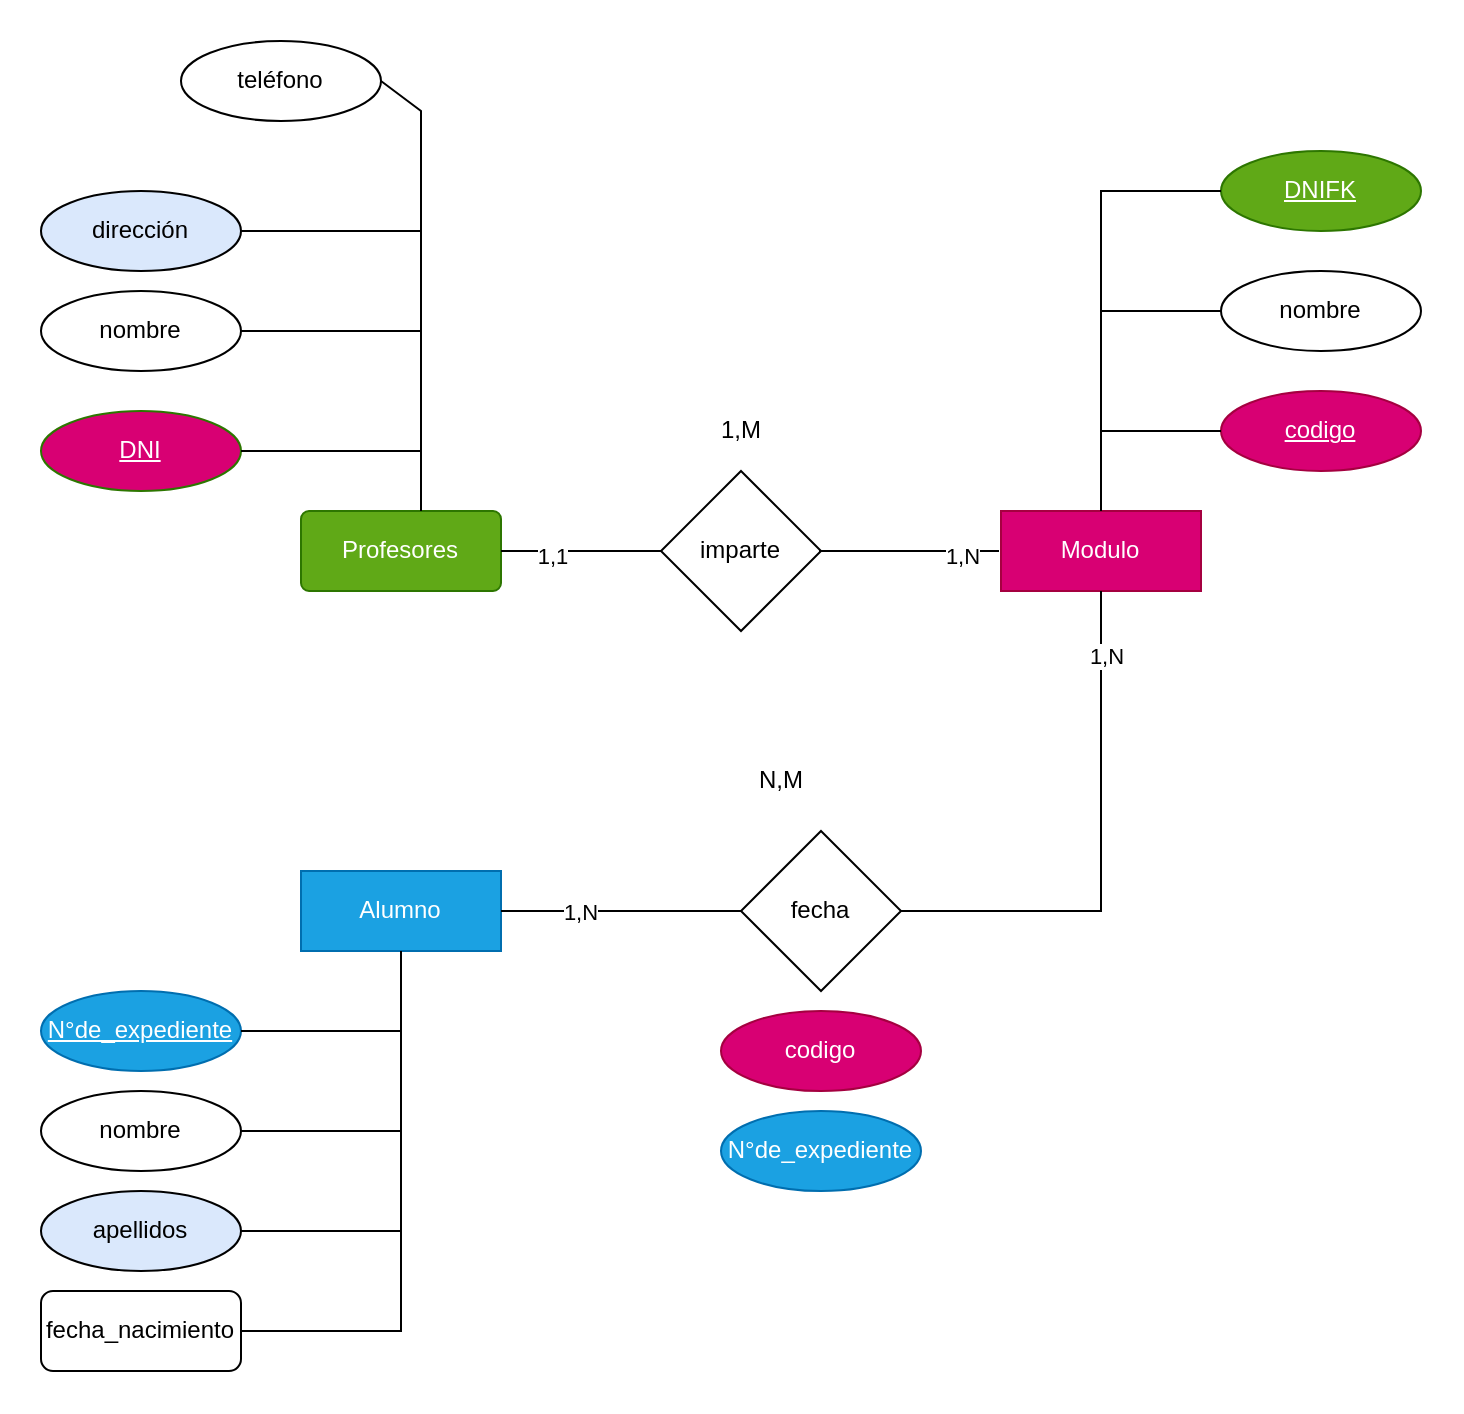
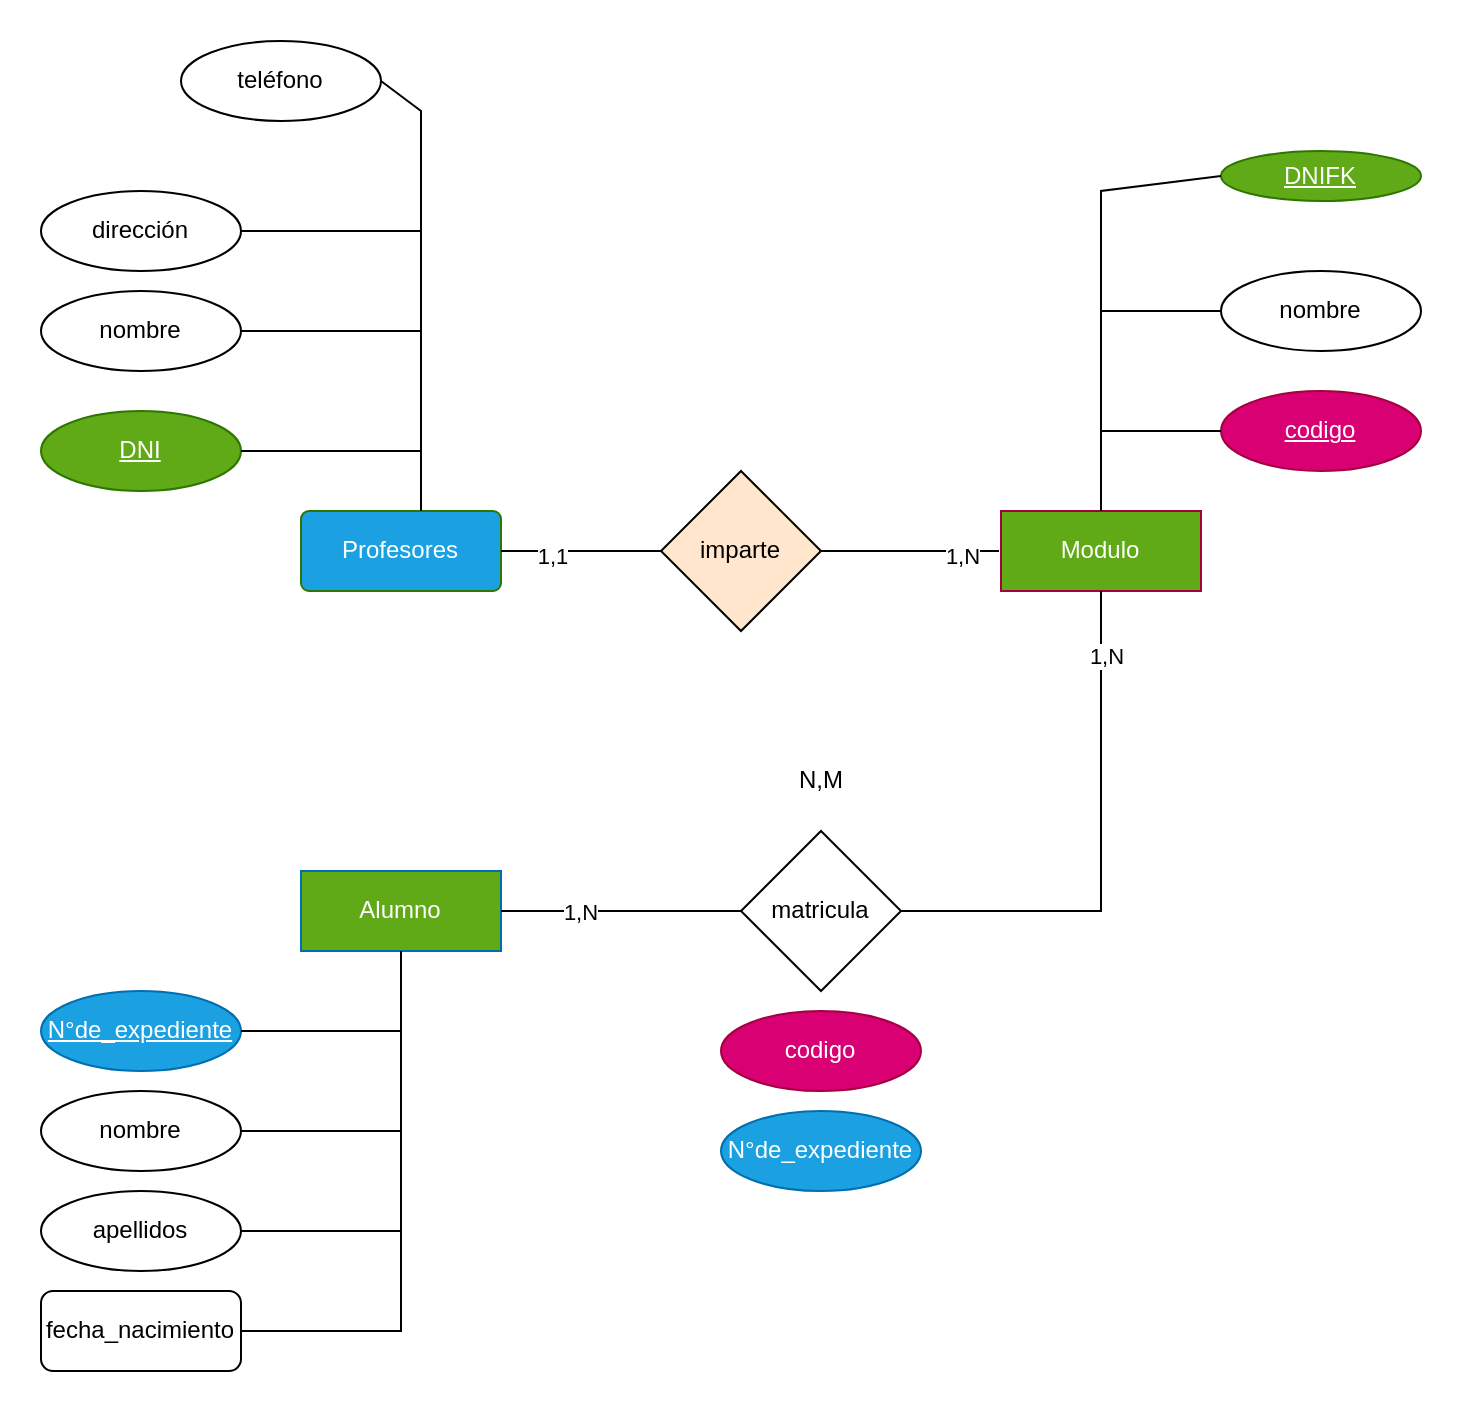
node "DNIFK": size 200x80 -> 200x50
node "dirección": fillcolor #dae8fc -> #ffffff
node "1,M": removed
node "DNI": fillcolor #d80073 -> #60a917
node "Profesores": fillcolor #60a917 -> #1ba1e2
node "imparte": fillcolor #ffffff -> #ffe6cc
node "Modulo": fillcolor #d80073 -> #60a917
node "N,M": moved (781, 781) -> (821, 781)
node "Alumno": fillcolor #1ba1e2 -> #60a917
node "fecha": label "fecha" -> "matricula"
node "apellidos": fillcolor #dae8fc -> #ffffff
